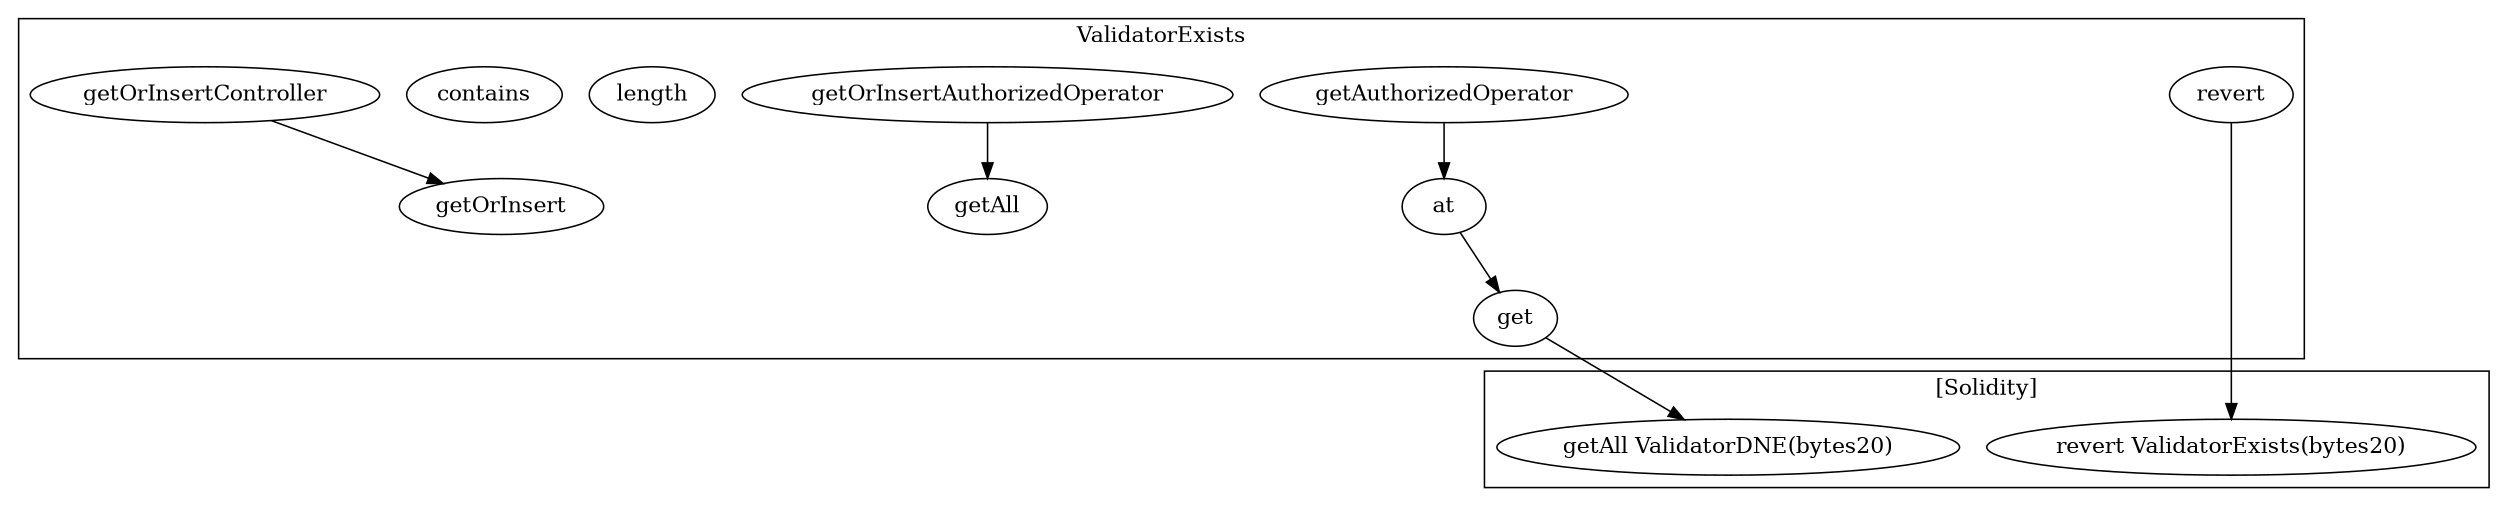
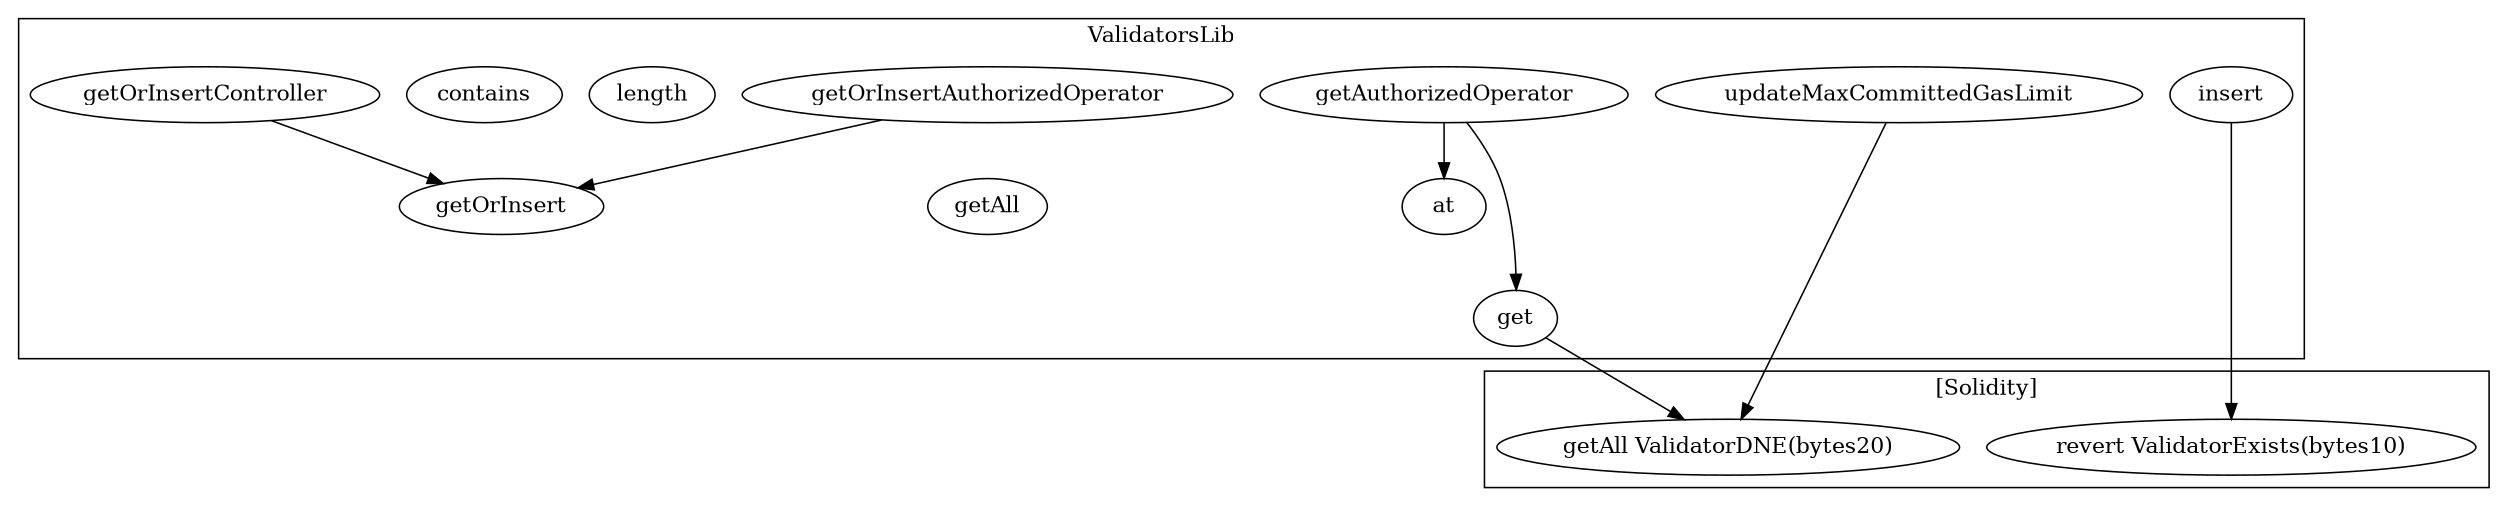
cluster "ValidatorExists": label "ValidatorExists" -> "ValidatorsLib"
node "updateMaxCommittedGasLimit": added
node "revert": label "revert" -> "insert"
edge "getOrInsertAuthorizedOperator" -> "getAll": now "getOrInsertAuthorizedOperator" -> "getOrInsert"
edge "at" -> "get": now "getAuthorizedOperator" -> "get"
node "revert ValidatorExists(bytes20)": label "revert ValidatorExists(bytes20)" -> "revert ValidatorExists(bytes10)"
